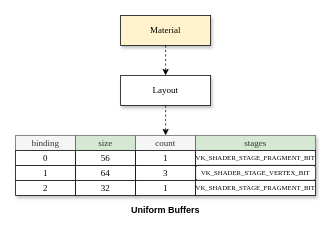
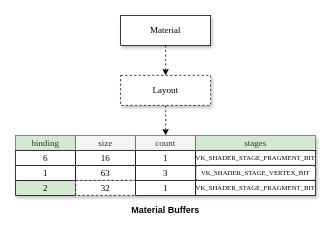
node "Material": fillcolor #fff2cc -> #ffffff
node "Layout": style solid -> dashed
node "binding": fillcolor #f5f5f5 -> #d5e8d4
node "size": fillcolor #d5e8d4 -> #f5f5f5
node "0": label "0" -> "6"
node "56": label "56" -> "16"
node "64": label "64" -> "63"
node "2": fillcolor #ffffff -> #d5e8d4
node "32": style solid -> dashed
node "Uniform Buffers": label "Uniform Buffers" -> "Material Buffers"
